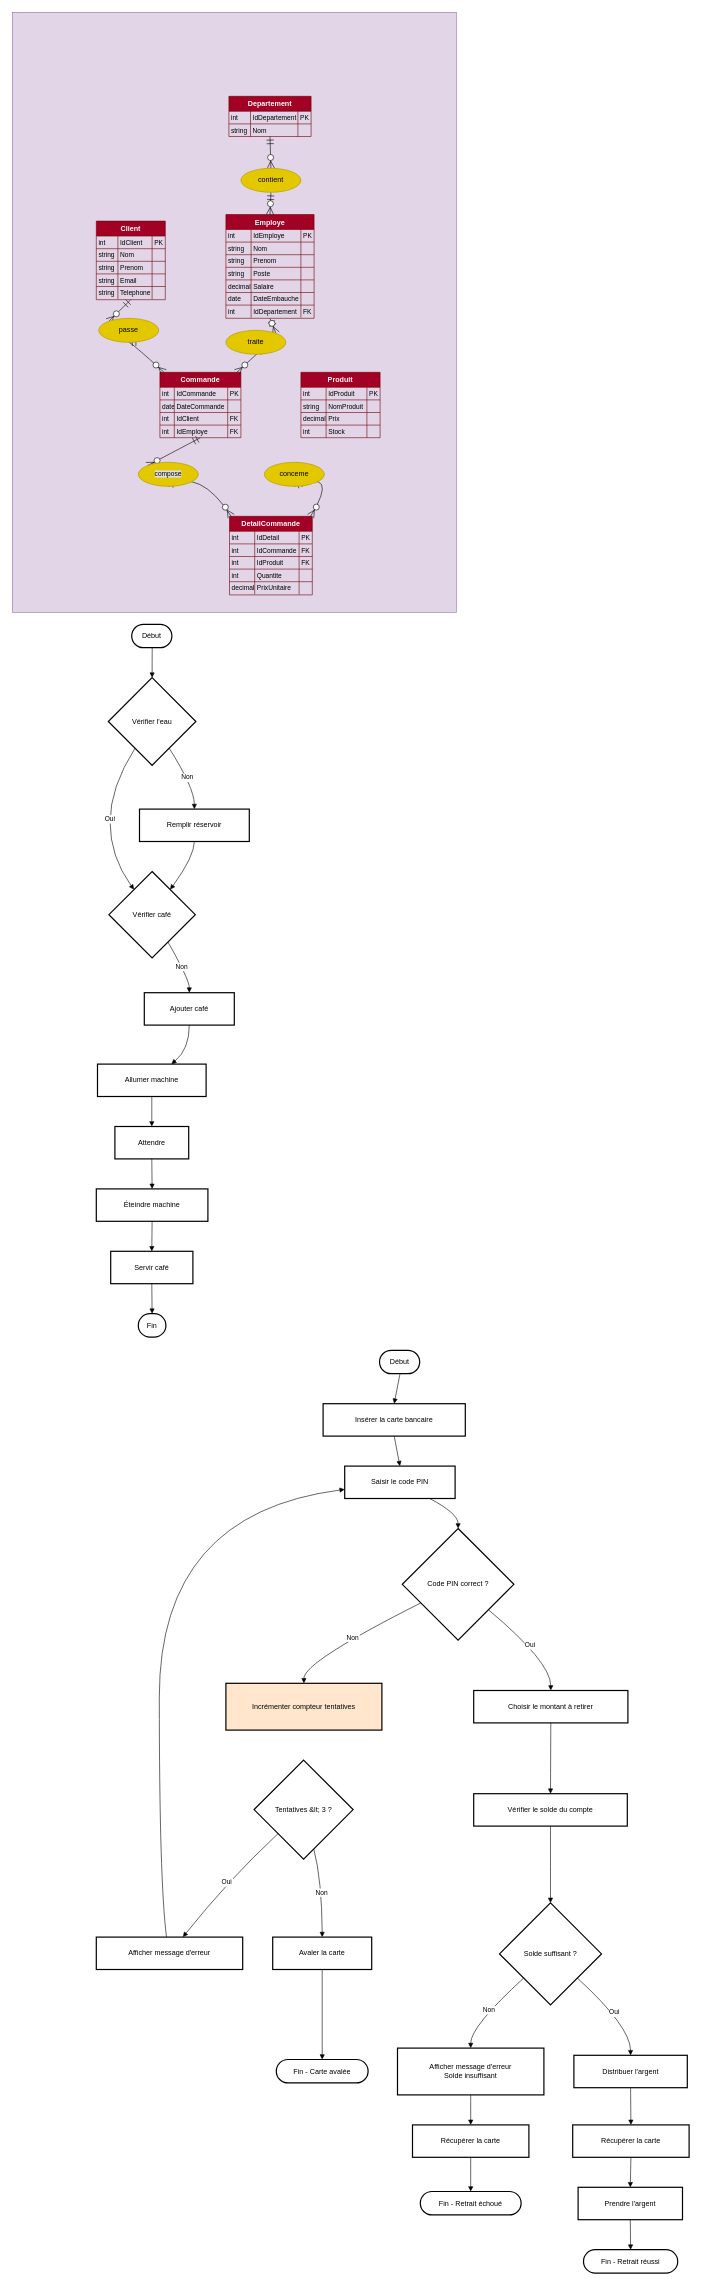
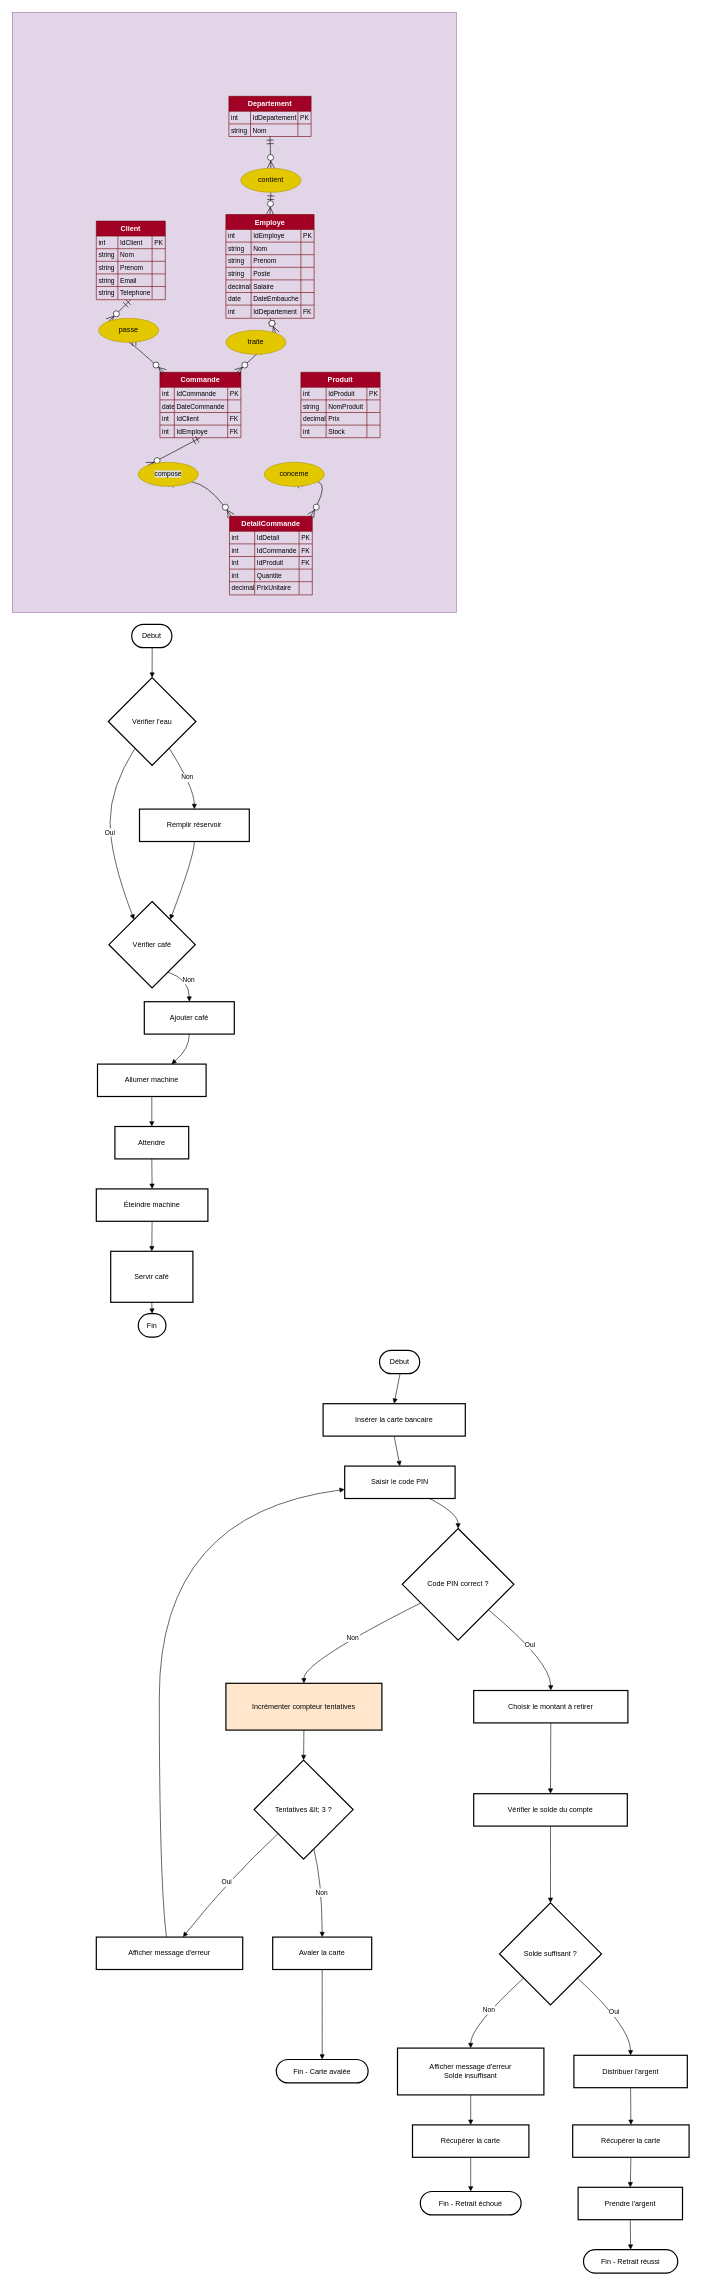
node "Vérifier café": moved (152, 915) -> (152, 945)
node "Ajouter café": moved (189, 1009) -> (189, 1018)
node "Servir café": size 82x32 -> 82x51
edge "Incrémenter compteur tentatives" -> "Tentatives &lt; 3 ?": added
